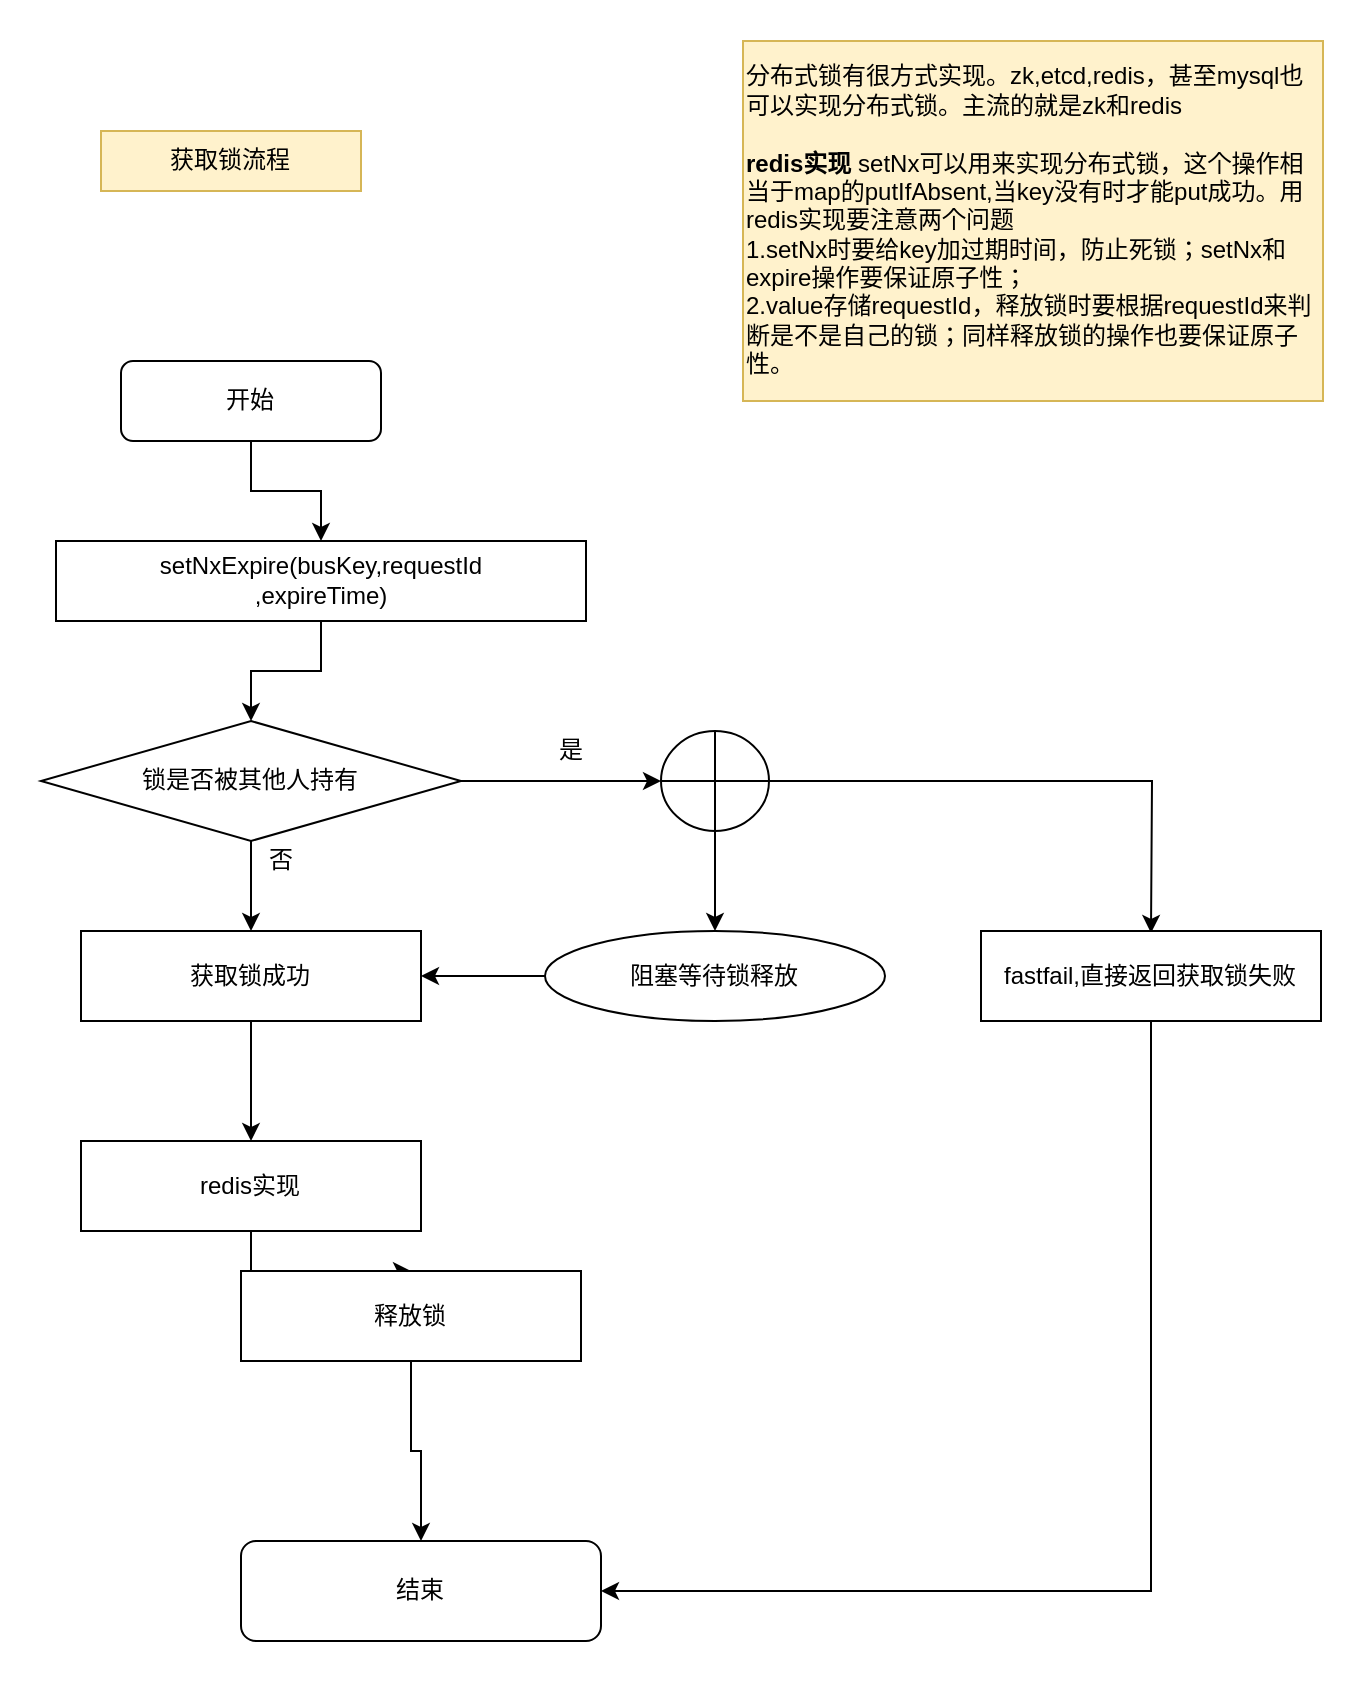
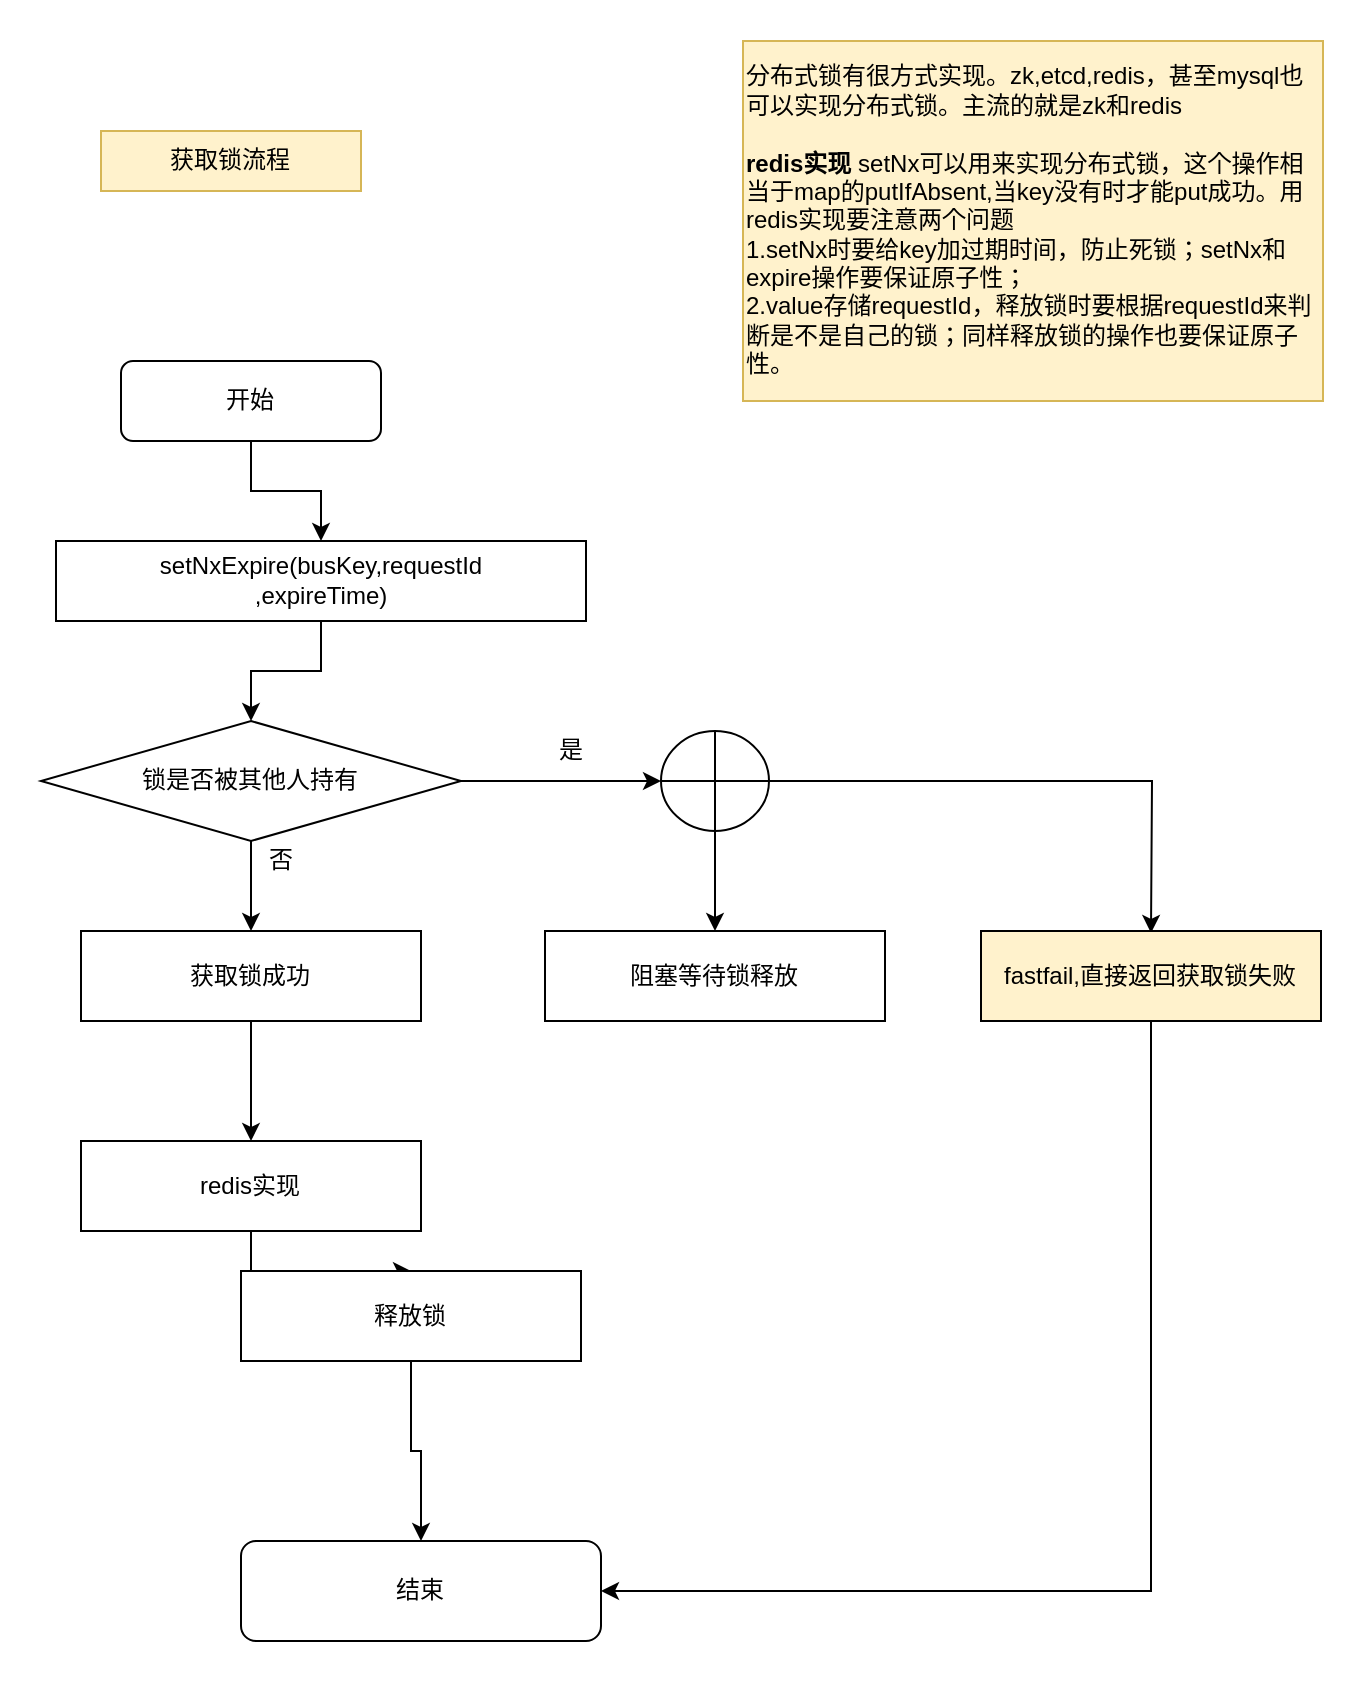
edge "阻塞等待锁释放" -> "获取锁成功": removed
node "阻塞等待锁释放": shape ellipse -> rectangle
node "fastfail,直接返回获取锁失败": fillcolor #ffffff -> #fff2cc
